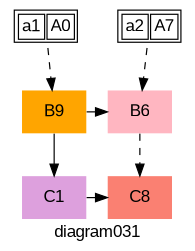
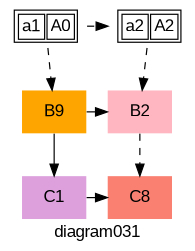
edge "a1" -> "a2": added
node "a2": text "A7" -> "A2"
node "B6": label "B6" -> "B2"
